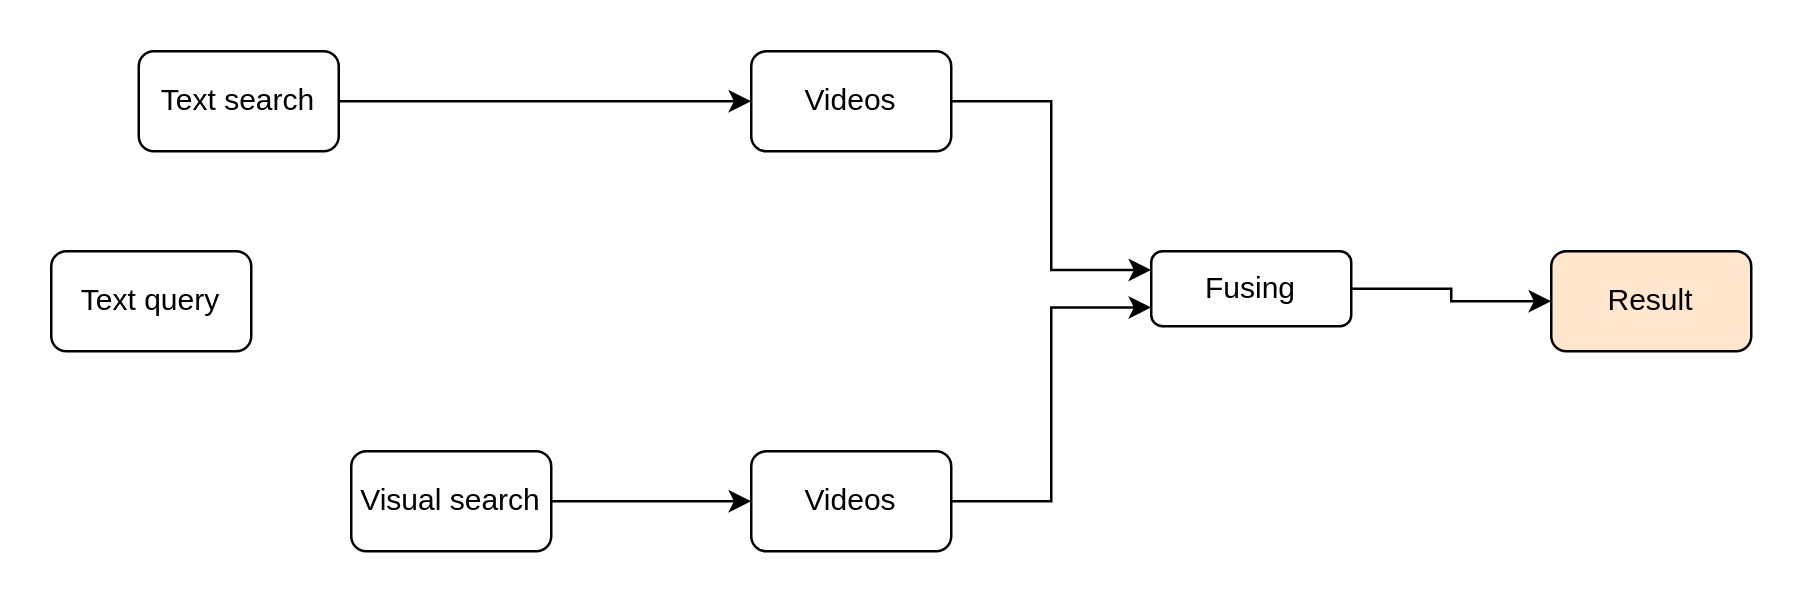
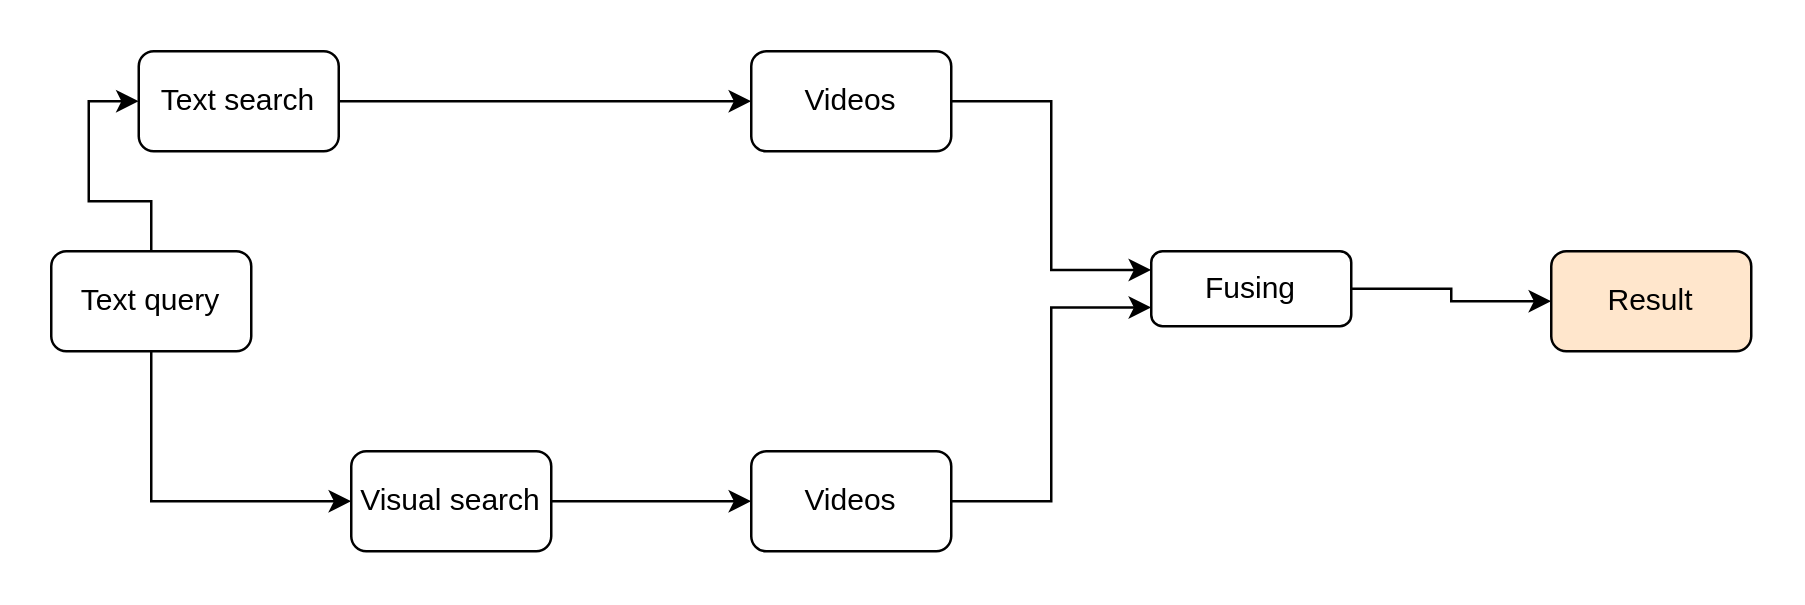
edge "Text query" -> "Text search": added
edge "Text query" -> "Visual search": added
